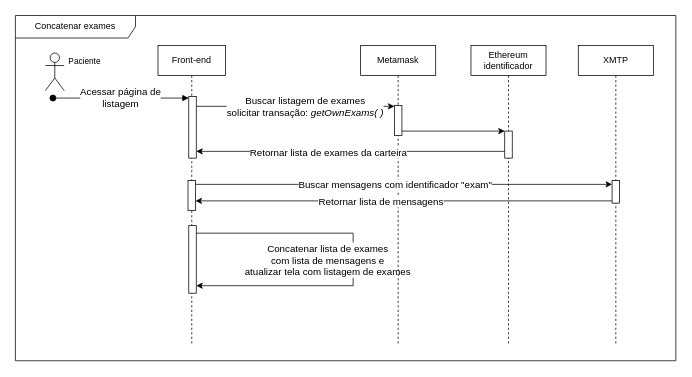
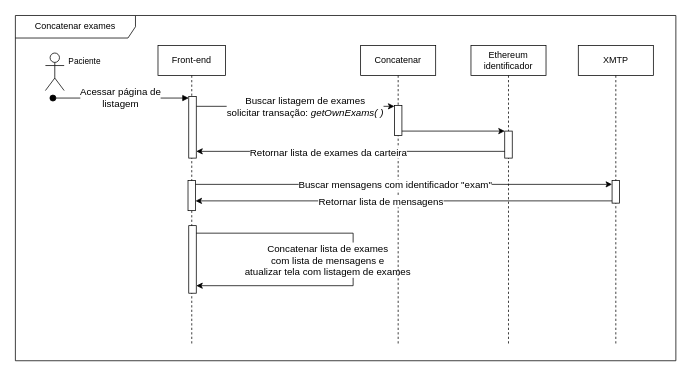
node "Metamask": label "Metamask" -> "Concatenar"
